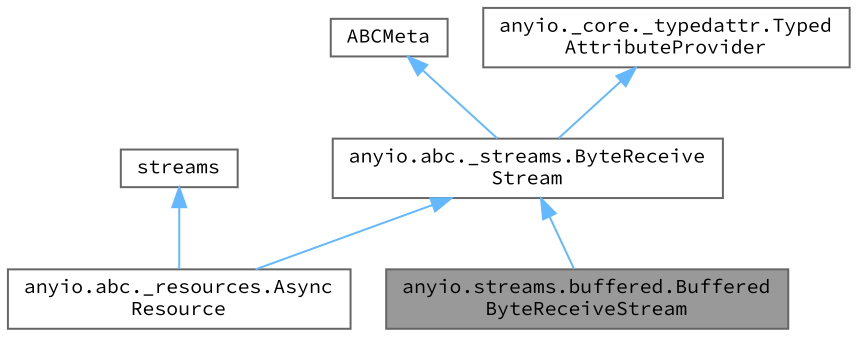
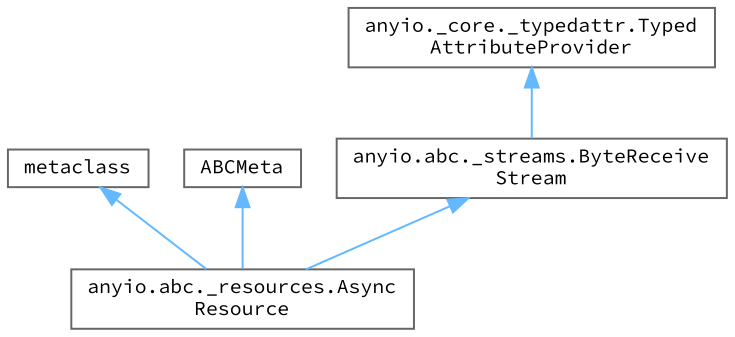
edge "anyio.abc._streams.ByteReceive Stream" -> "ABCMeta": now "anyio.abc._resources.Async Resource" -> "ABCMeta"
node "streams": label "streams" -> "metaclass"
node "anyio.streams.buffered.Buffered ByteReceiveStream": removed
